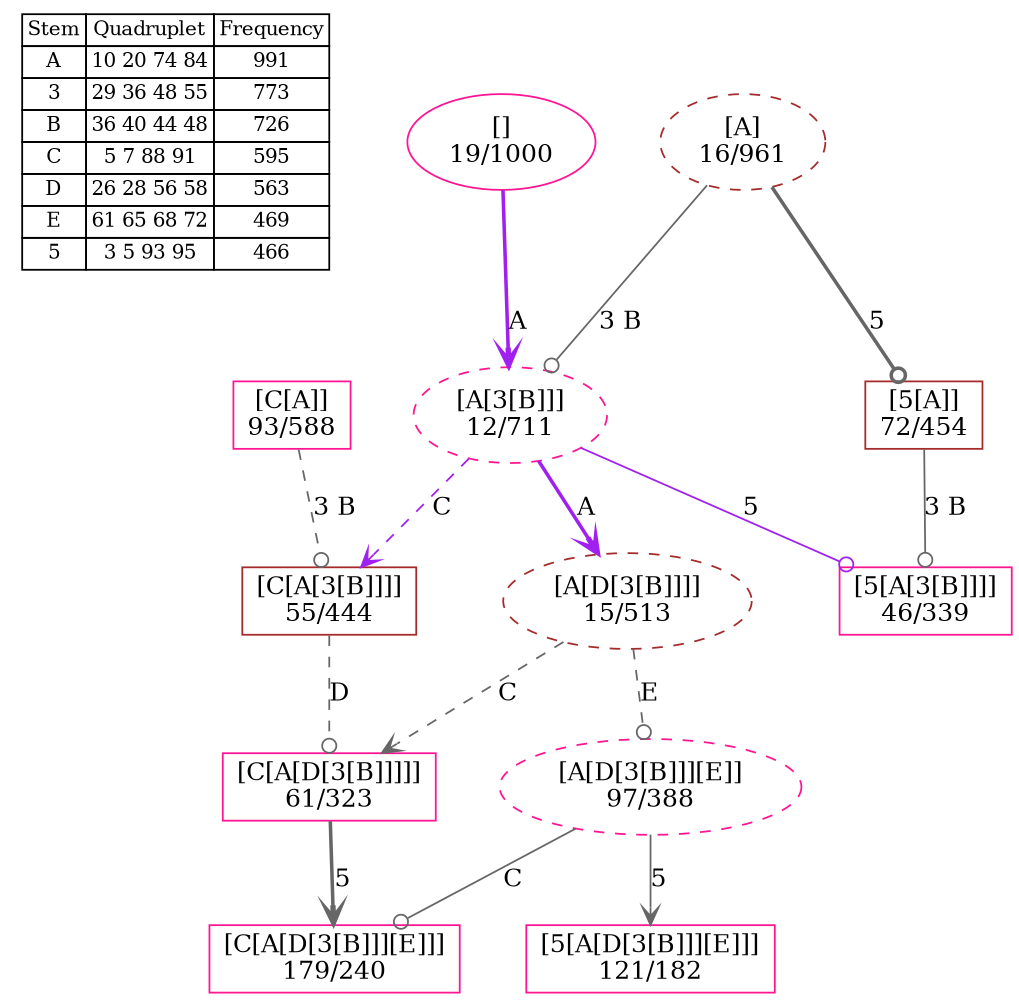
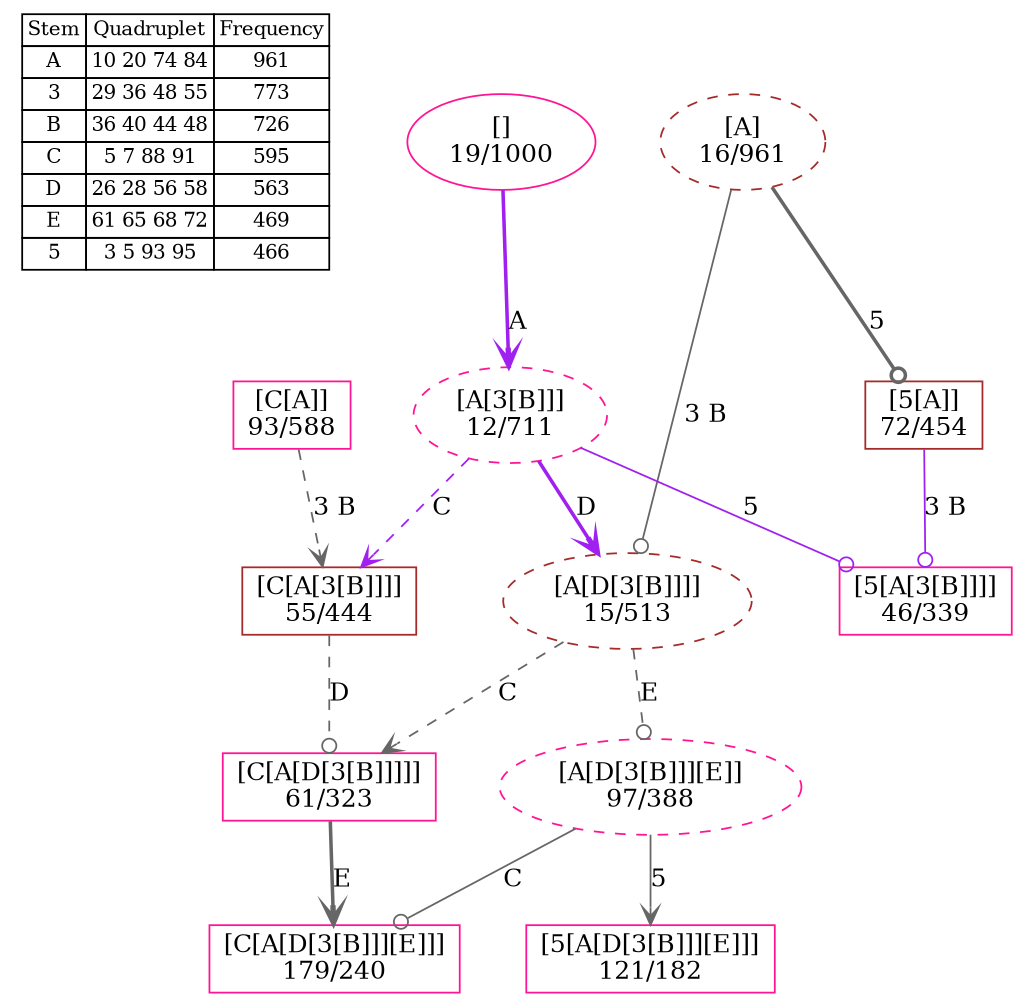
node "Stem": text "991" -> "961"
edge "[A] 16/961" -> "[A[3[B]]] 12/711": now "[A] 16/961" -> "[A[D[3[B]]]] 15/513"
edge "[C[A]] 93/588" -> "[C[A[3[B]]]] 55/444": arrowhead odot -> vee
edge "[5[A]] 72/454" -> "[5[A[3[B]]]] 46/339": color gray40 -> purple
edge "[A[3[B]]] 12/711" -> "[A[D[3[B]]]] 15/513": label "A " -> "D "
edge "[C[A[D[3[B]]]]] 61/323" -> "[C[A[D[3[B]]][E]]] 179/240": label "5 " -> "E "
